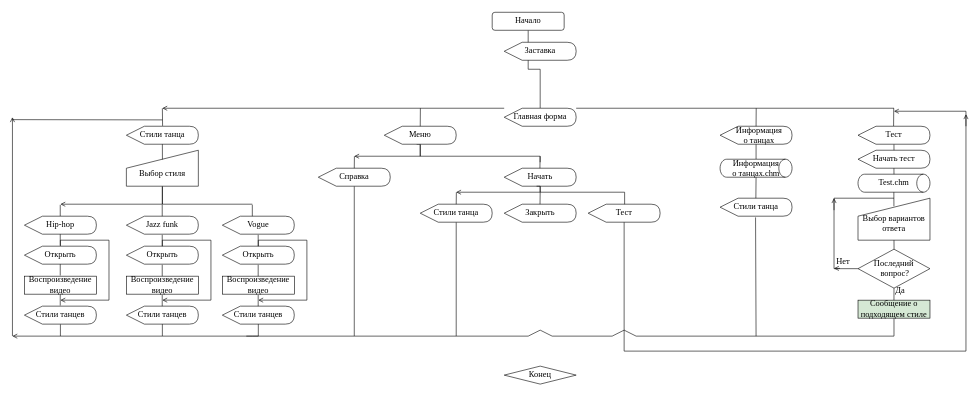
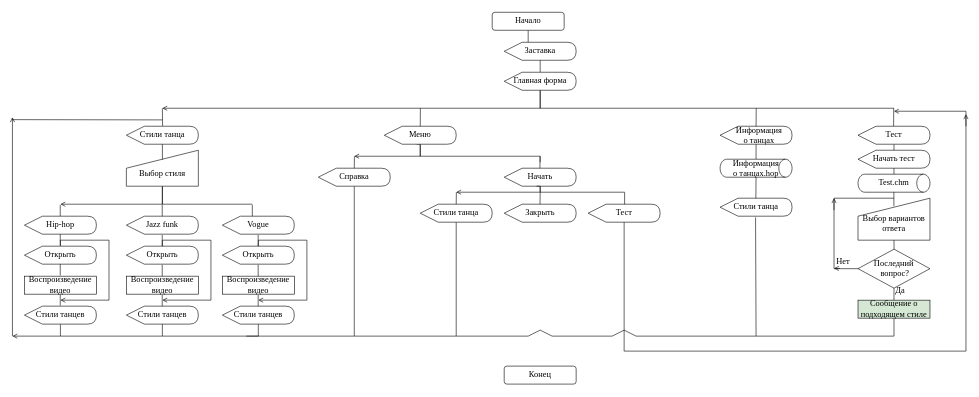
node "Главная форма": moved (540, 117) -> (540, 81)
node "Информация о танцах.chm": label "Информация о танцах.chm" -> "Информация о танцах.hop"
node "Конец": shape diamond -> rounded rectangle
